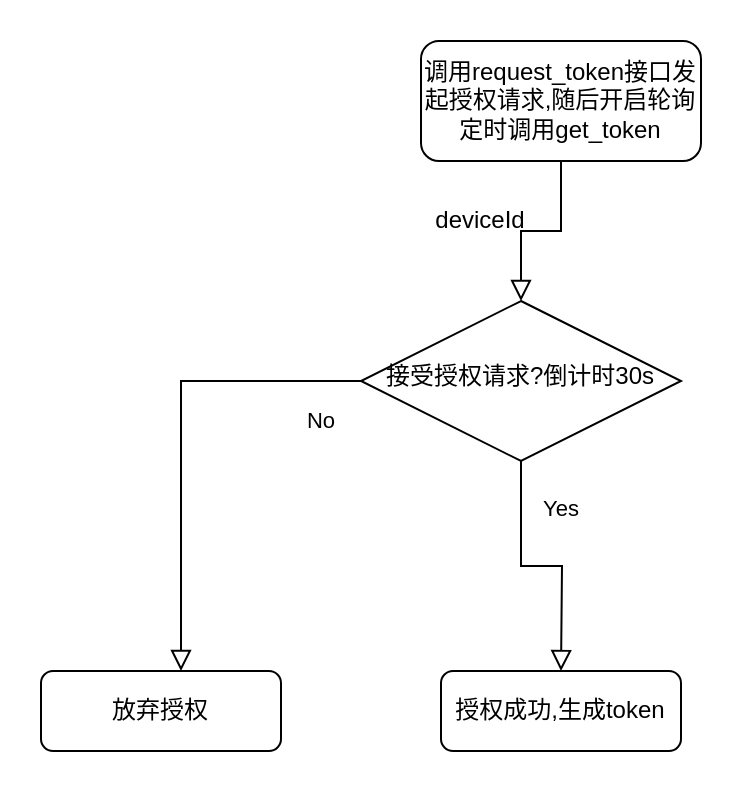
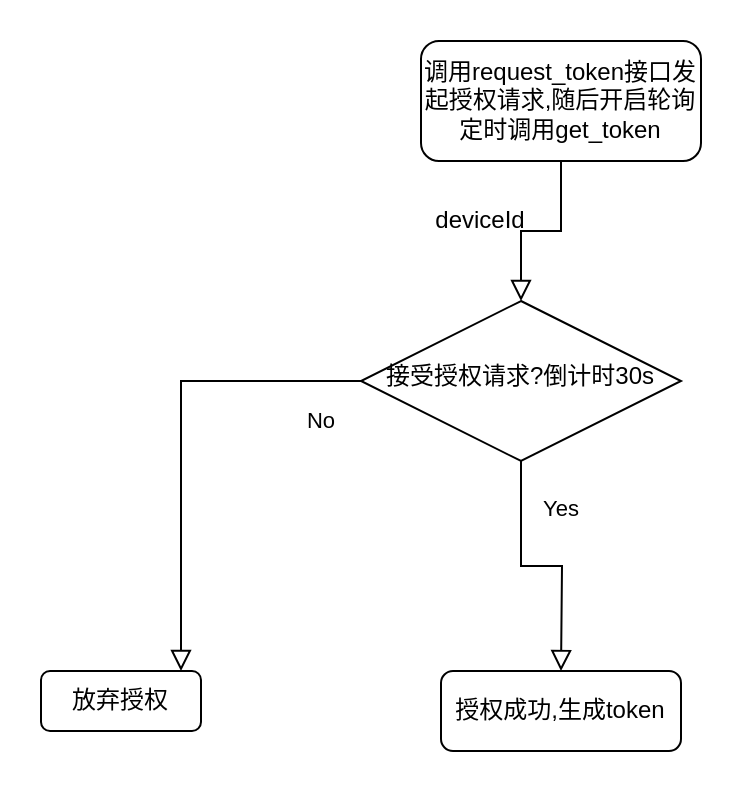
node "放弃授权": size 240x80 -> 160x60
